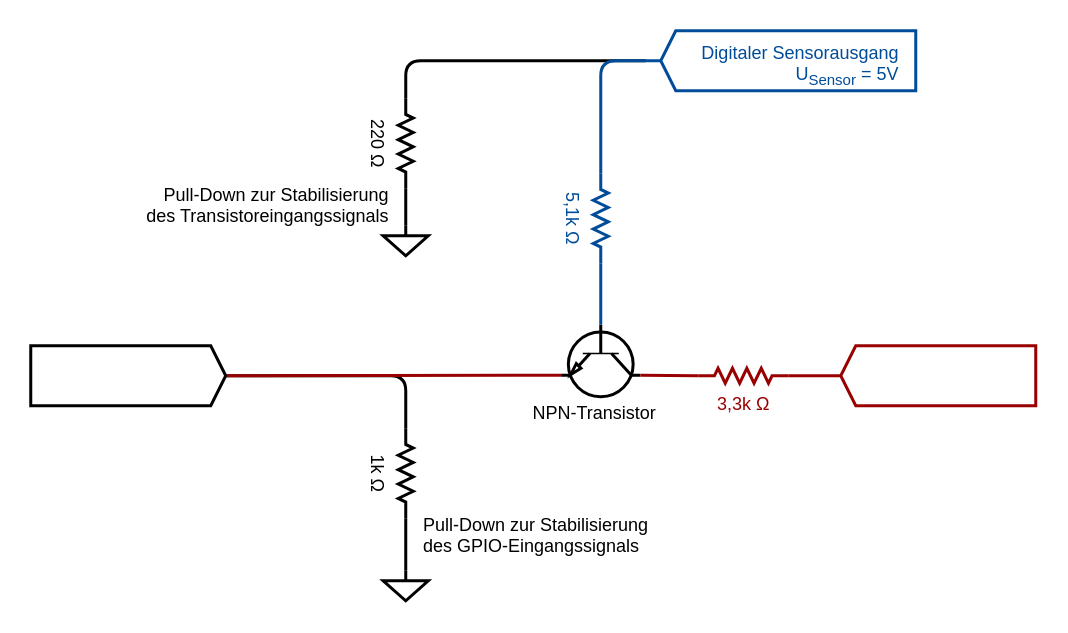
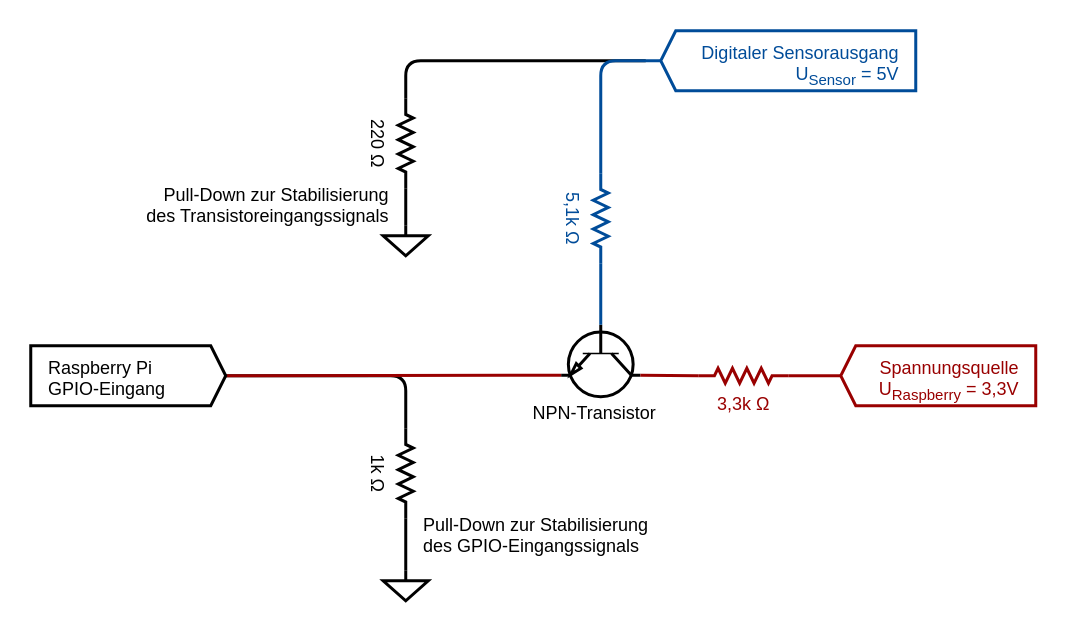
node "Raspberry Pi GPIO-Eingang": added
node "Spannungsquelle URaspberry = 3,3V": added
